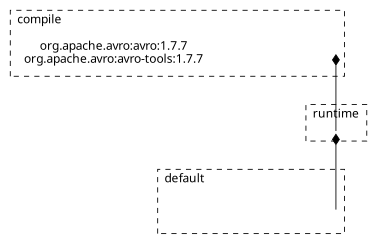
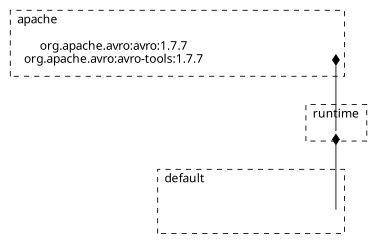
cluster "compile": label "compile" -> "apache"
